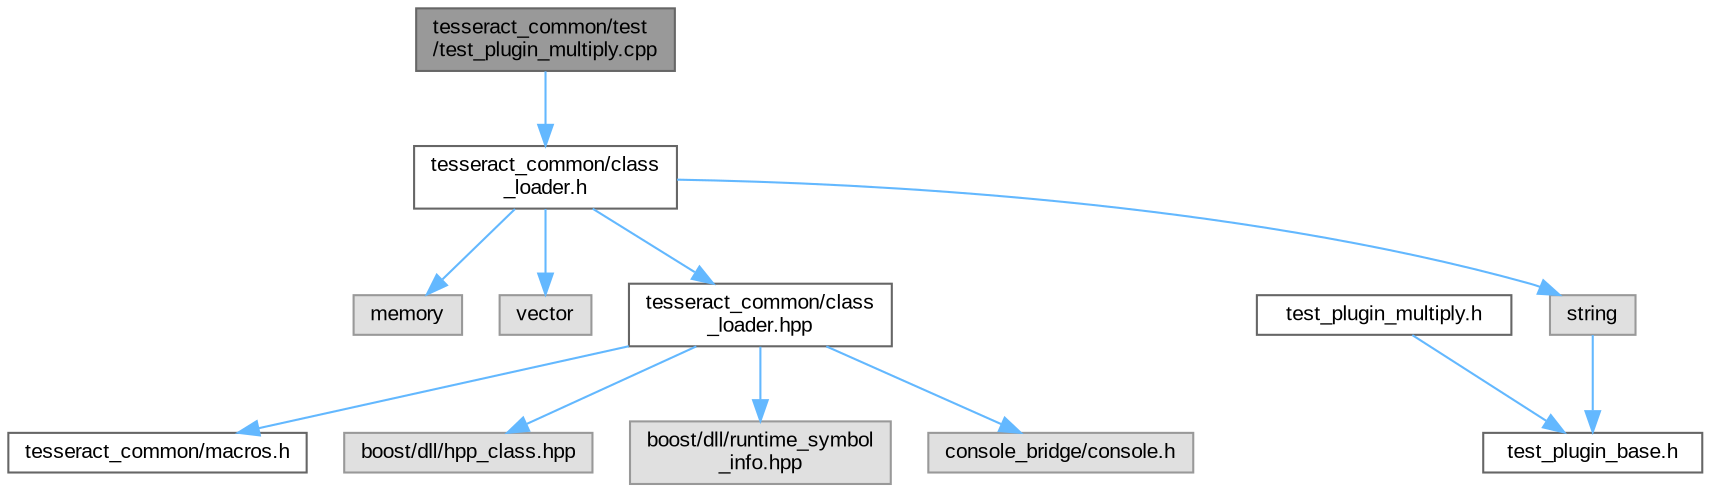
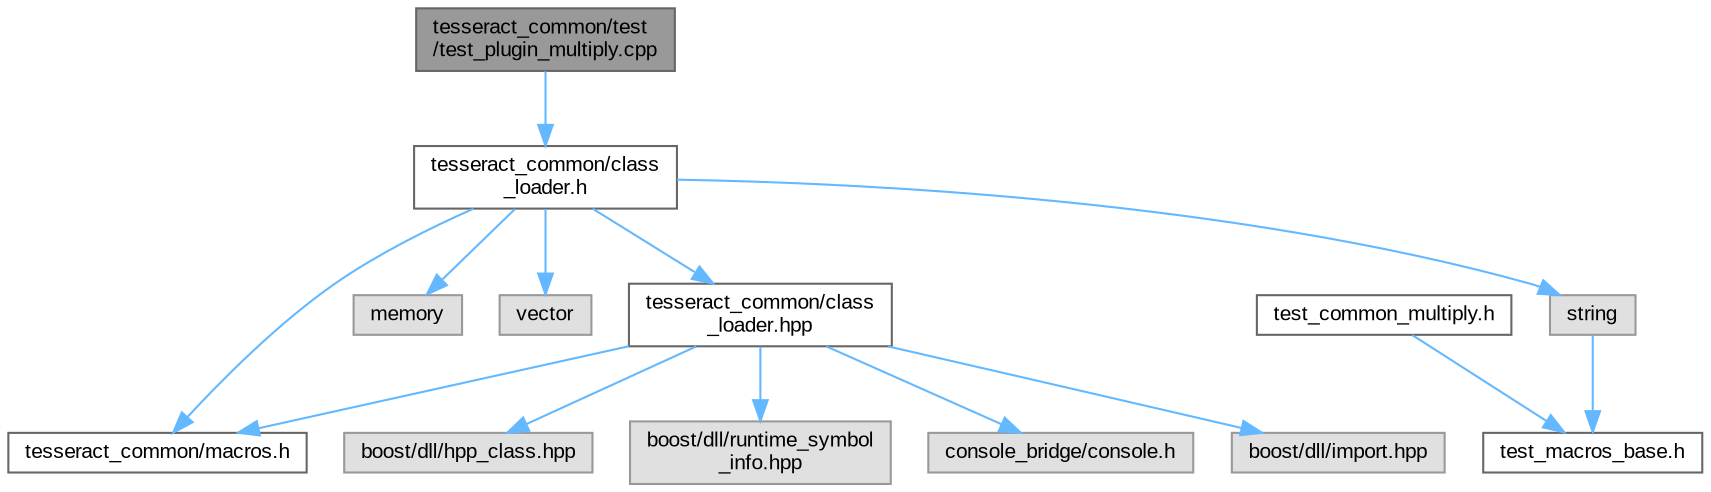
edge "tesseract_common/class _loader.h" -> "tesseract_common/macros.h": added
node "test_plugin_multiply.h": label "test_plugin_multiply.h" -> "test_common_multiply.h"
node "boost/dll/import.hpp": added
node "test_plugin_base.h": label "test_plugin_base.h" -> "test_macros_base.h"
